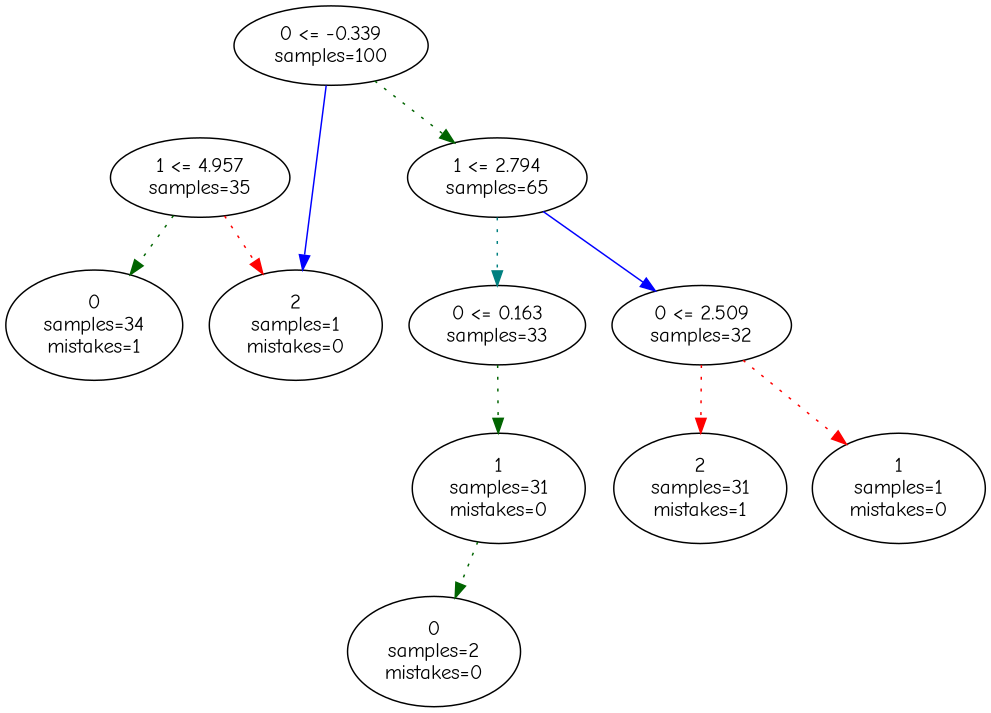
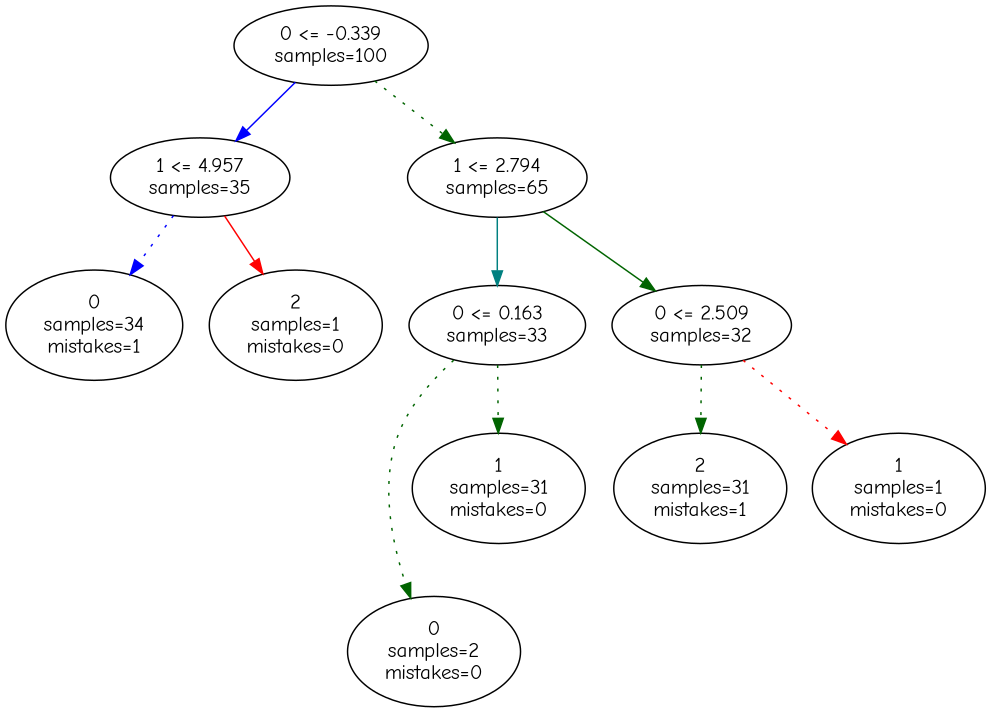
edge "0 <= -0.339 samples=100" -> "2 samples=1 mistakes=0": now "0 <= -0.339 samples=100" -> "1 <= 4.957 samples=35"
edge "1 <= 4.957 samples=35" -> "0 samples=34 mistakes=1": color darkgreen -> blue
edge "1 <= 4.957 samples=35" -> "2 samples=1 mistakes=0": style dotted -> solid
edge "1 <= 2.794 samples=65" -> "0 <= 0.163 samples=33": style dotted -> solid
edge "1 <= 2.794 samples=65" -> "0 <= 2.509 samples=32": color blue -> darkgreen
edge "0 <= 2.509 samples=32" -> "2 samples=31 mistakes=1": color red -> darkgreen
edge "1 samples=31 mistakes=0" -> "0 samples=2 mistakes=0": now "0 <= 0.163 samples=33" -> "0 samples=2 mistakes=0"
